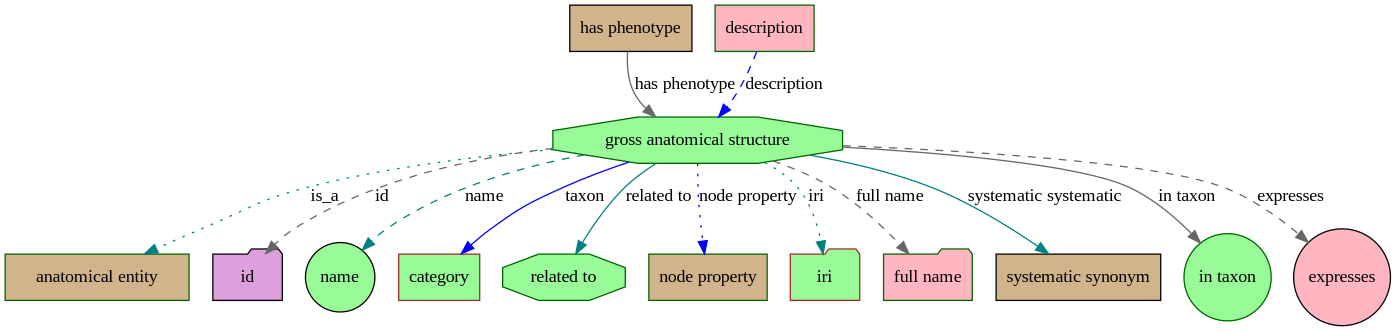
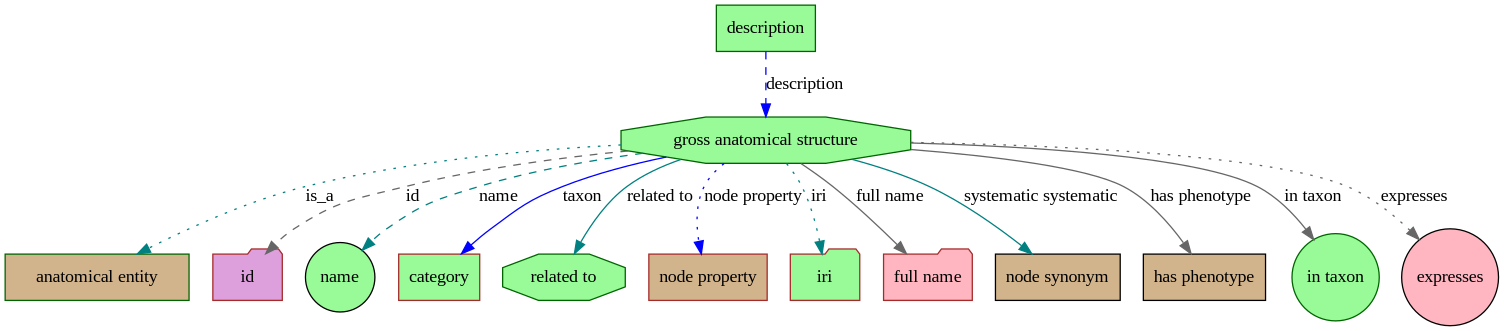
node "description": fillcolor lightpink -> palegreen
edge "has phenotype" -> "gross anatomical structure": reversed
edge "gross anatomical structure" -> "expresses": style dashed -> dotted
edge "gross anatomical structure" -> "full name": style dashed -> solid
node "id": color black -> brown
node "node property": color darkgreen -> brown
node "full name": color darkgreen -> brown
node "systematic synonym": label "systematic synonym" -> "node synonym"
